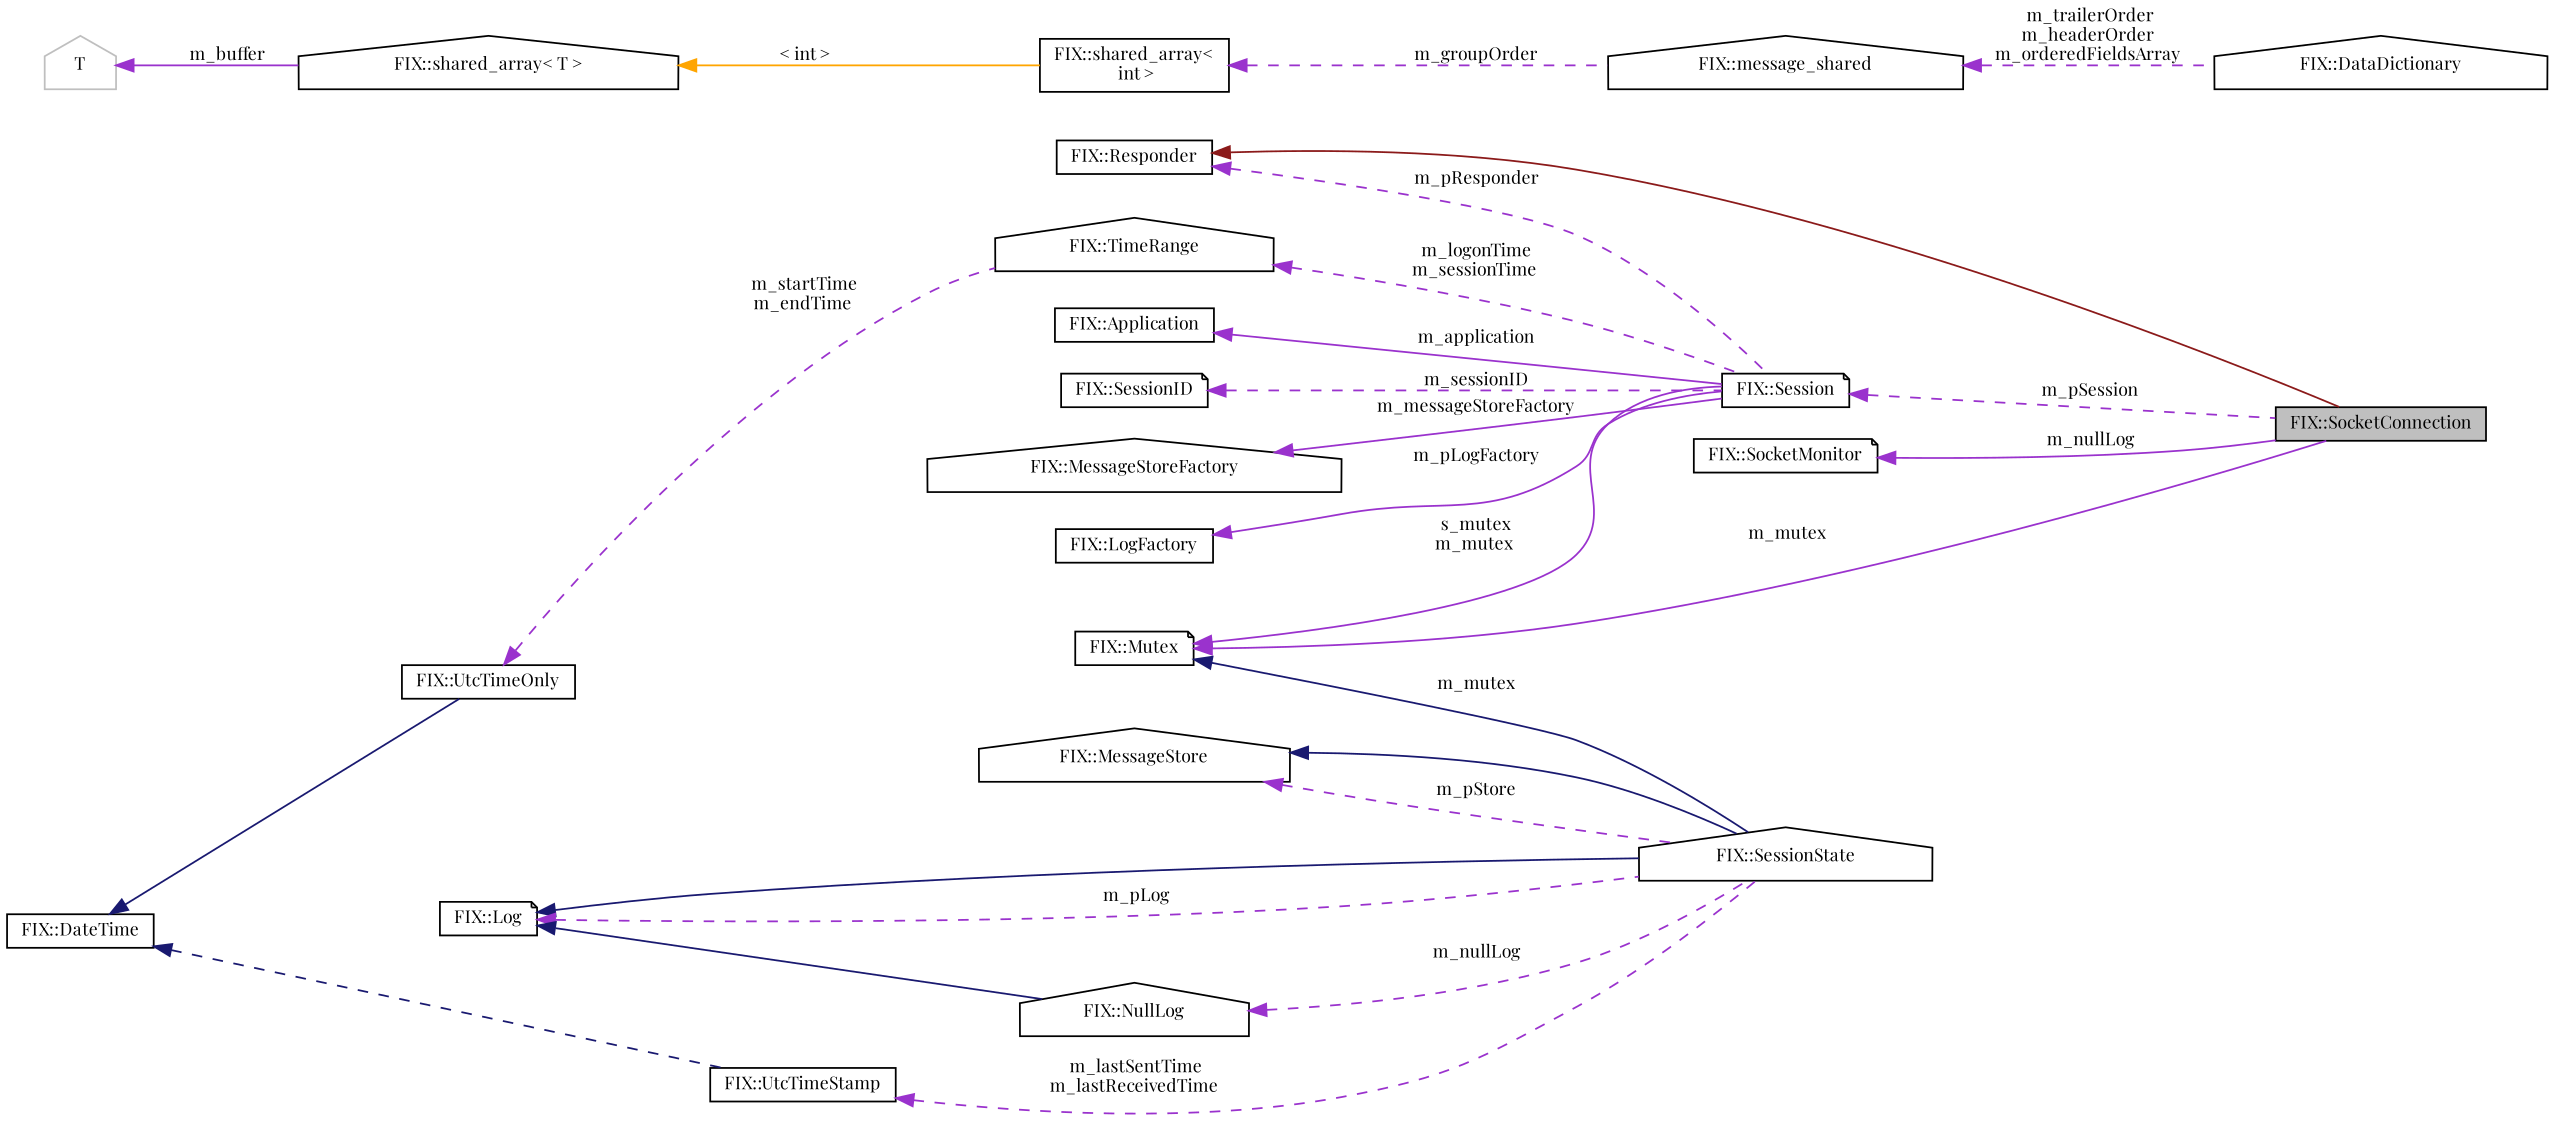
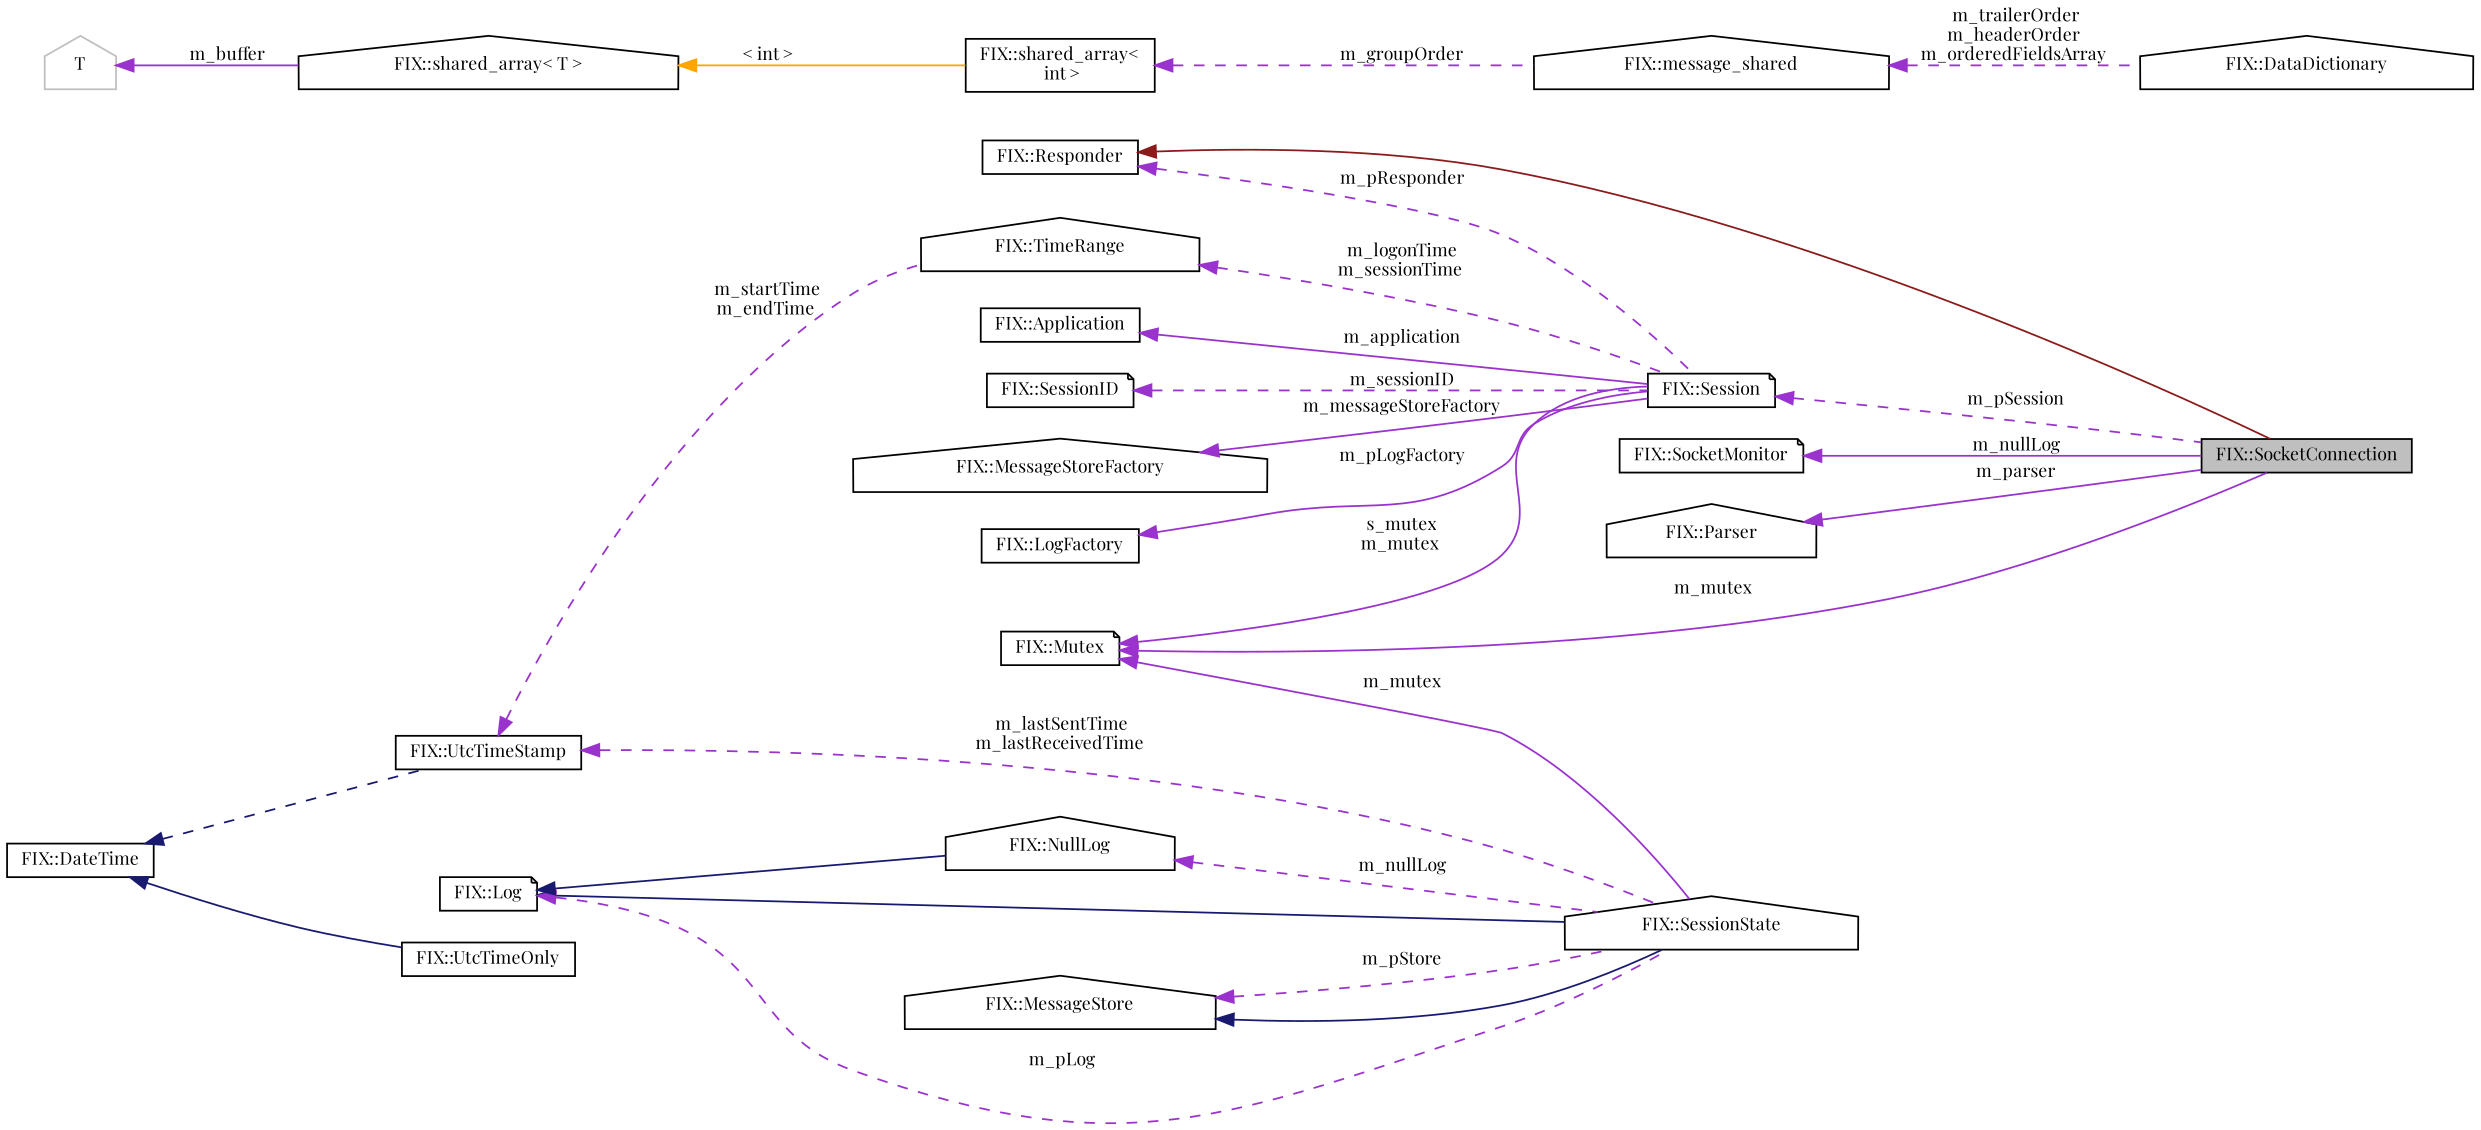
edge "FIX::TimeRange" -> "FIX::UtcTimeOnly": now "FIX::TimeRange" -> "FIX::UtcTimeStamp"
node "FIX::Parser": added
edge "FIX::SessionState" -> "FIX::Mutex": color midnightblue -> darkorchid3
